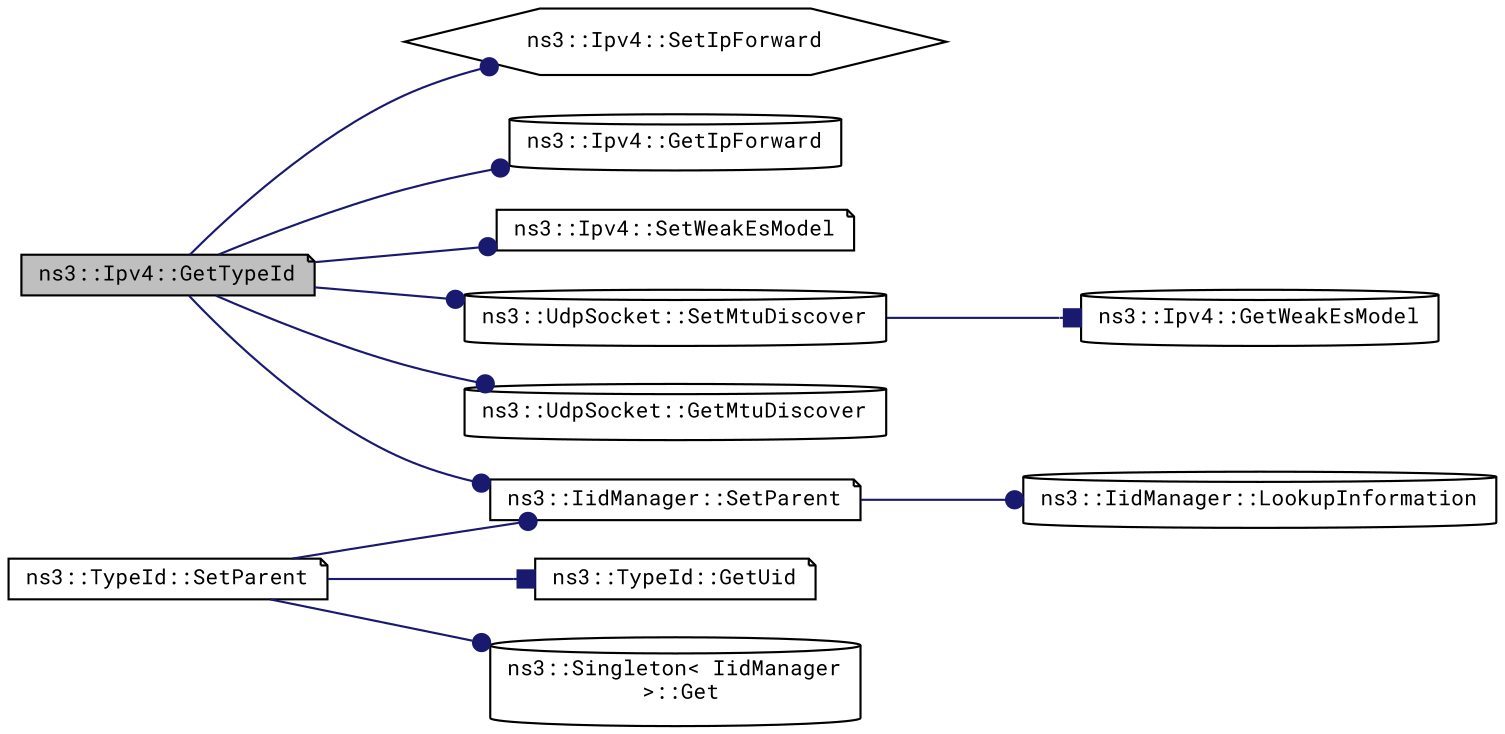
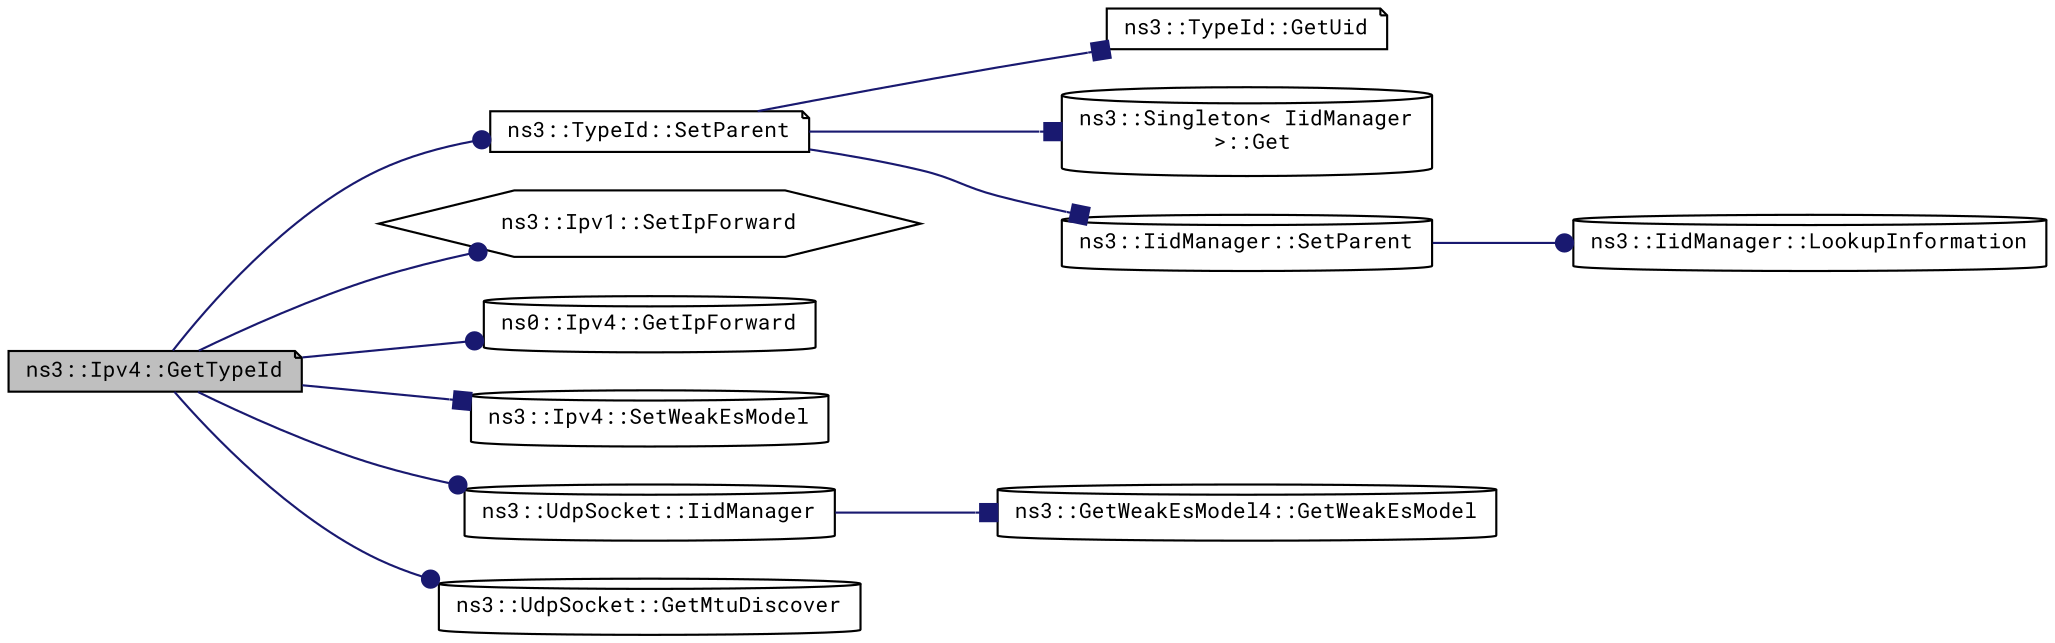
node "ns3::Ipv4::SetIpForward": label "ns3::Ipv4::SetIpForward" -> "ns3::Ipv1::SetIpForward"
node "ns3::Ipv4::GetIpForward": label "ns3::Ipv4::GetIpForward" -> "ns0::Ipv4::GetIpForward"
node "ns3::Ipv4::SetWeakEsModel": shape note -> cylinder
edge "ns3::Ipv4::GetTypeId" -> "ns3::Ipv4::SetWeakEsModel": arrowhead dot -> box
node "ns3::UdpSocket::SetMtuDiscover": label "ns3::UdpSocket::SetMtuDiscover" -> "ns3::UdpSocket::IidManager"
node "ns3::Ipv4::GetWeakEsModel": label "ns3::Ipv4::GetWeakEsModel" -> "ns3::GetWeakEsModel4::GetWeakEsModel"
edge "ns3::Ipv4::GetTypeId" -> "ns3::IidManager::SetParent": now "ns3::Ipv4::GetTypeId" -> "ns3::TypeId::SetParent"
node "ns3::IidManager::SetParent": shape note -> cylinder
edge "ns3::TypeId::SetParent" -> "ns3::IidManager::SetParent": arrowhead dot -> box
edge "ns3::TypeId::SetParent" -> "ns3::Singleton< IidManager >::Get": arrowhead dot -> box
